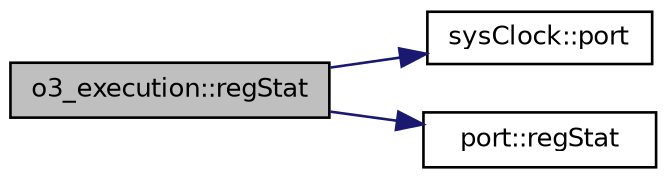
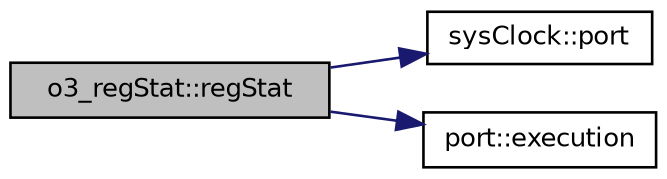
node "o3_execution::regStat": label "o3_execution::regStat" -> "o3_regStat::regStat"
node "port::regStat": label "port::regStat" -> "port::execution"
